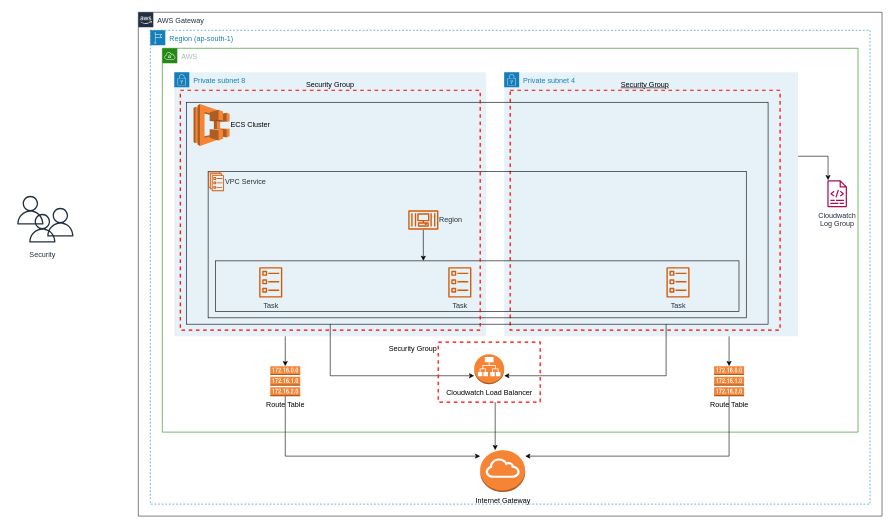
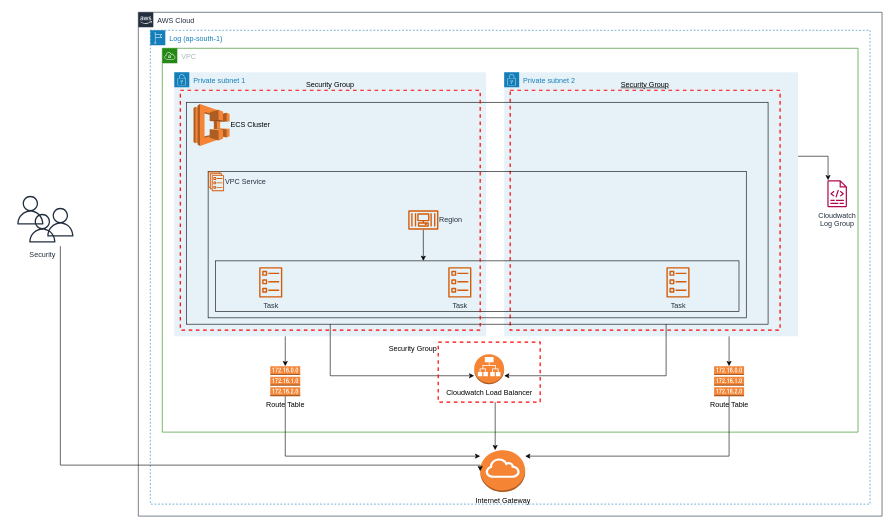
node "AWS Gateway": label "AWS Gateway" -> "AWS Cloud"
node "Region (ap-south-1)": label "Region (ap-south-1)" -> "Log (ap-south-1)"
node "AWS": label "AWS" -> "VPC"
node "Private subnet 8": label "Private subnet 8" -> "Private subnet 1"
node "Private subnet 4": label "Private subnet 4" -> "Private subnet 2"
edge "Security" -> "Internet Gateway": added
